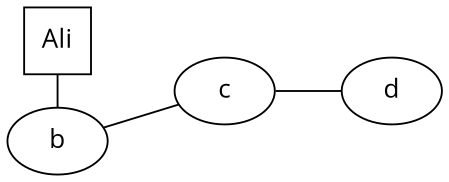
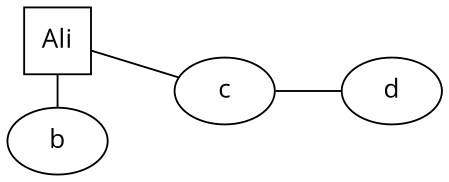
edge "c" -- "b": now "c" -- "Ali"
